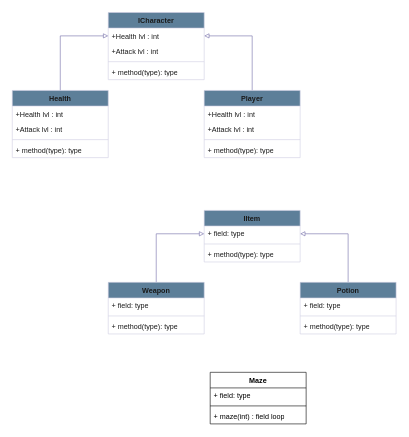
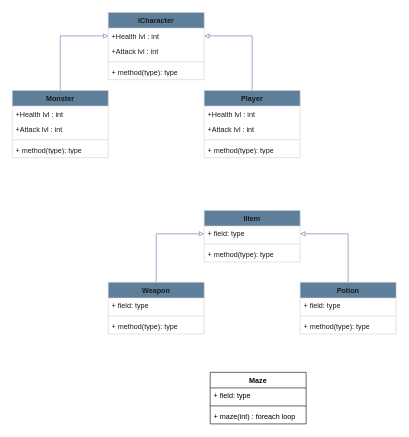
node "Health": label "Health" -> "Monster"
node "+ maze(int) : field loop": label "+ maze(int) : field loop" -> "+ maze(int) : foreach loop"
